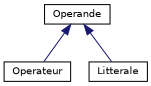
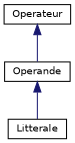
edge "Operateur" -> "Operande": reversed
